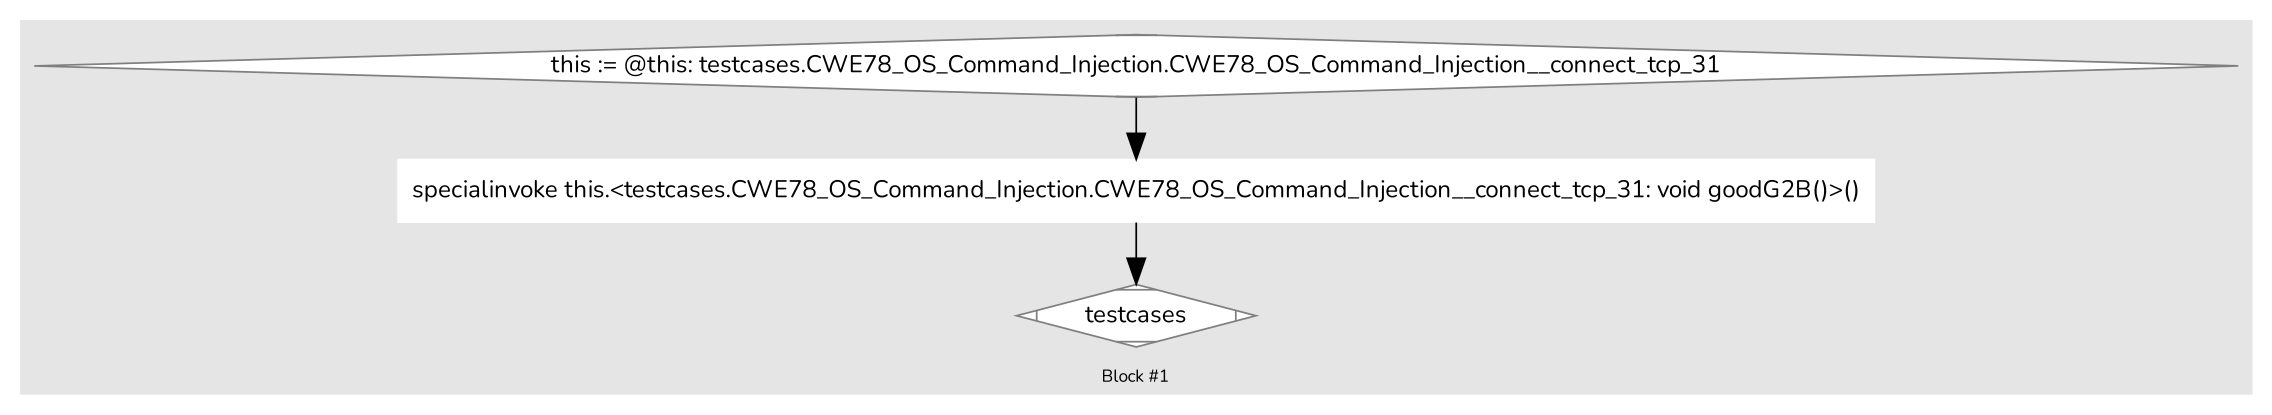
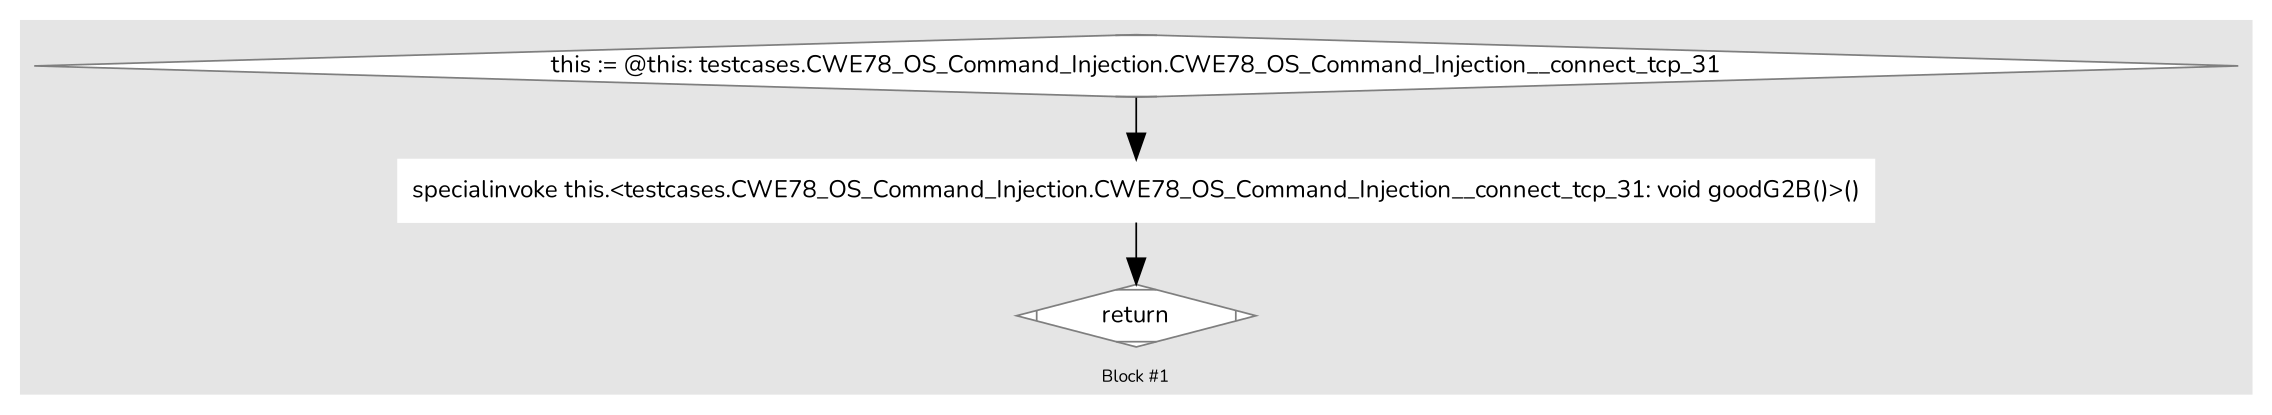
node "testcases": label "testcases" -> "return"
